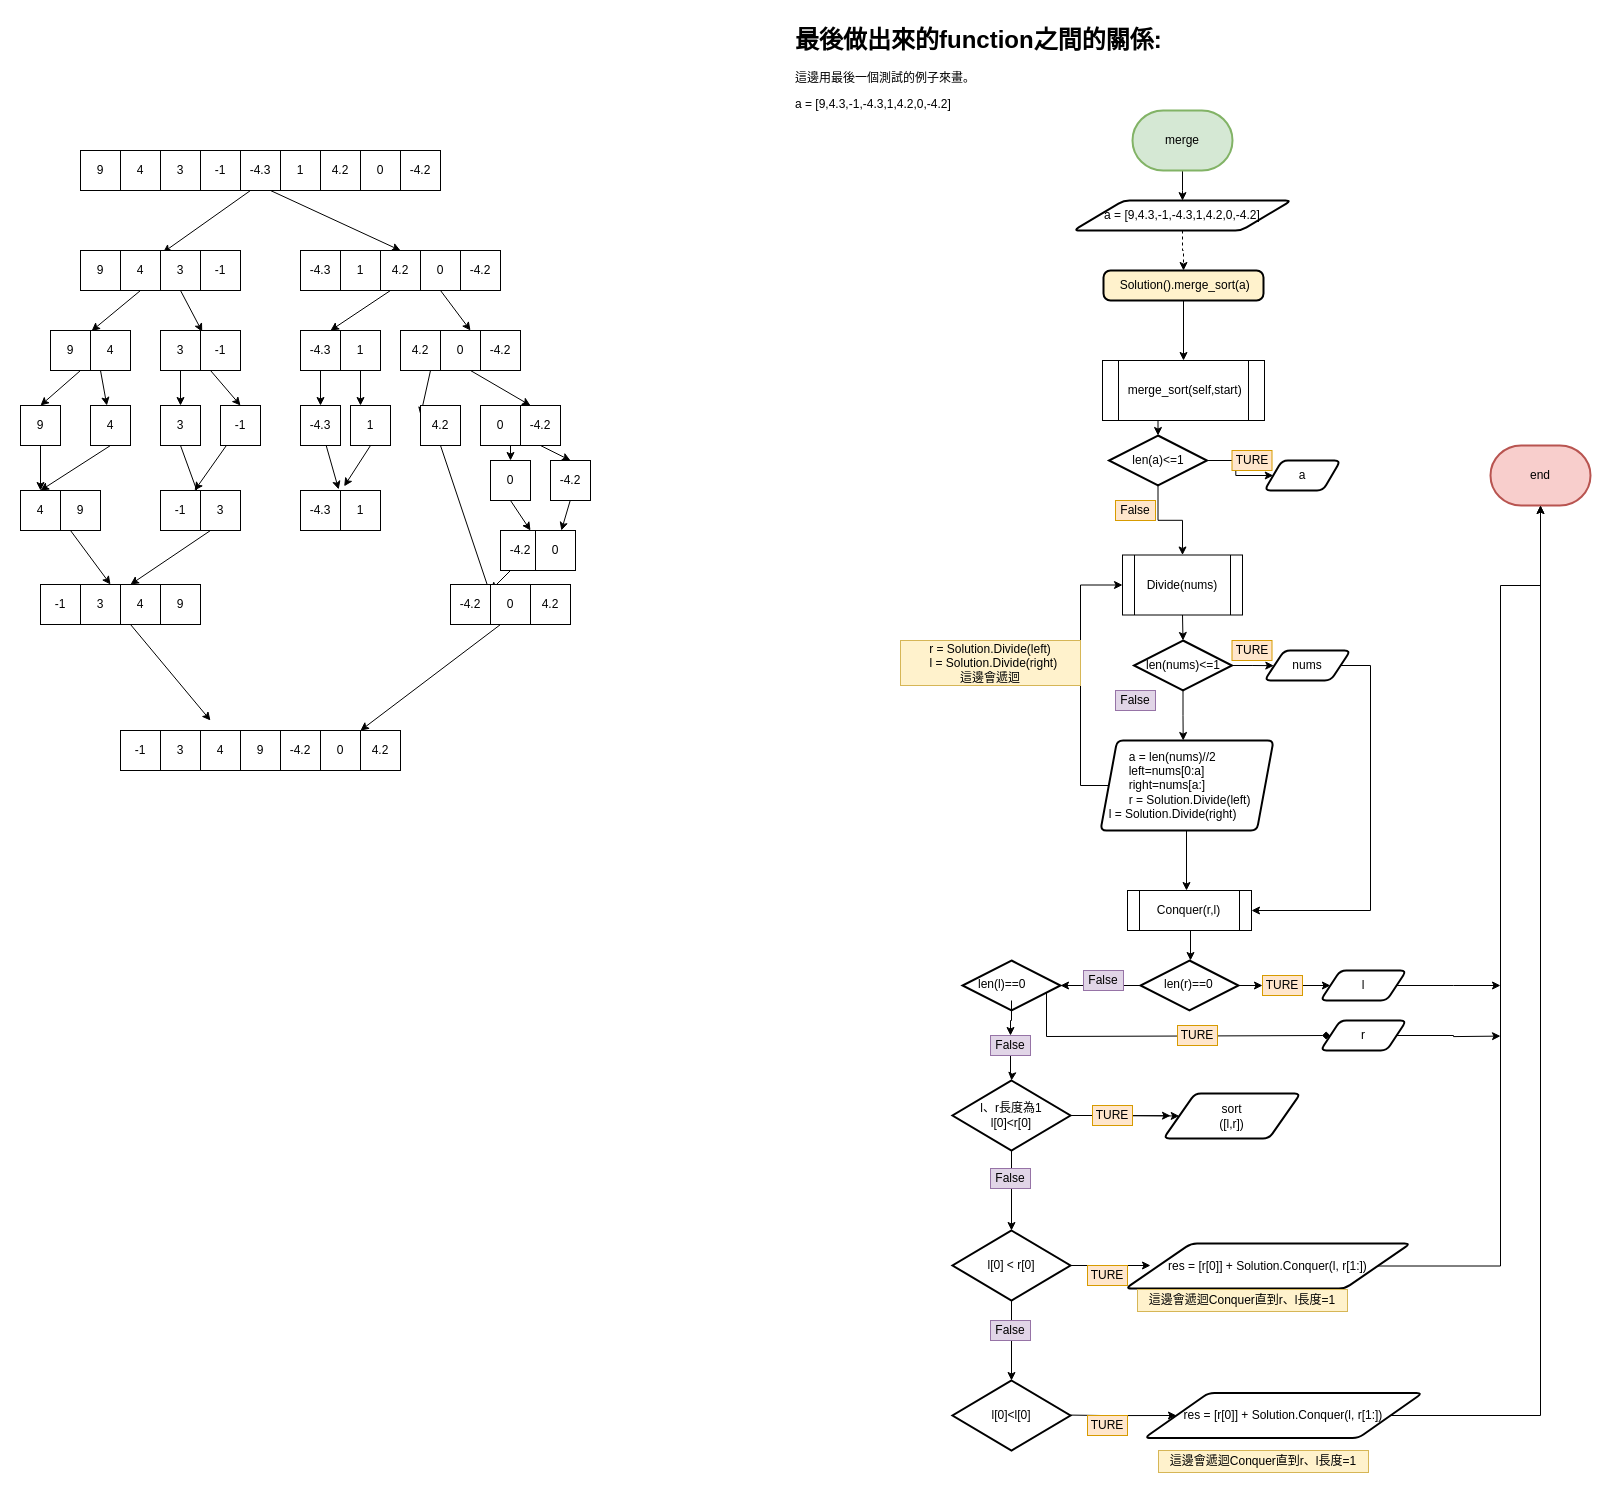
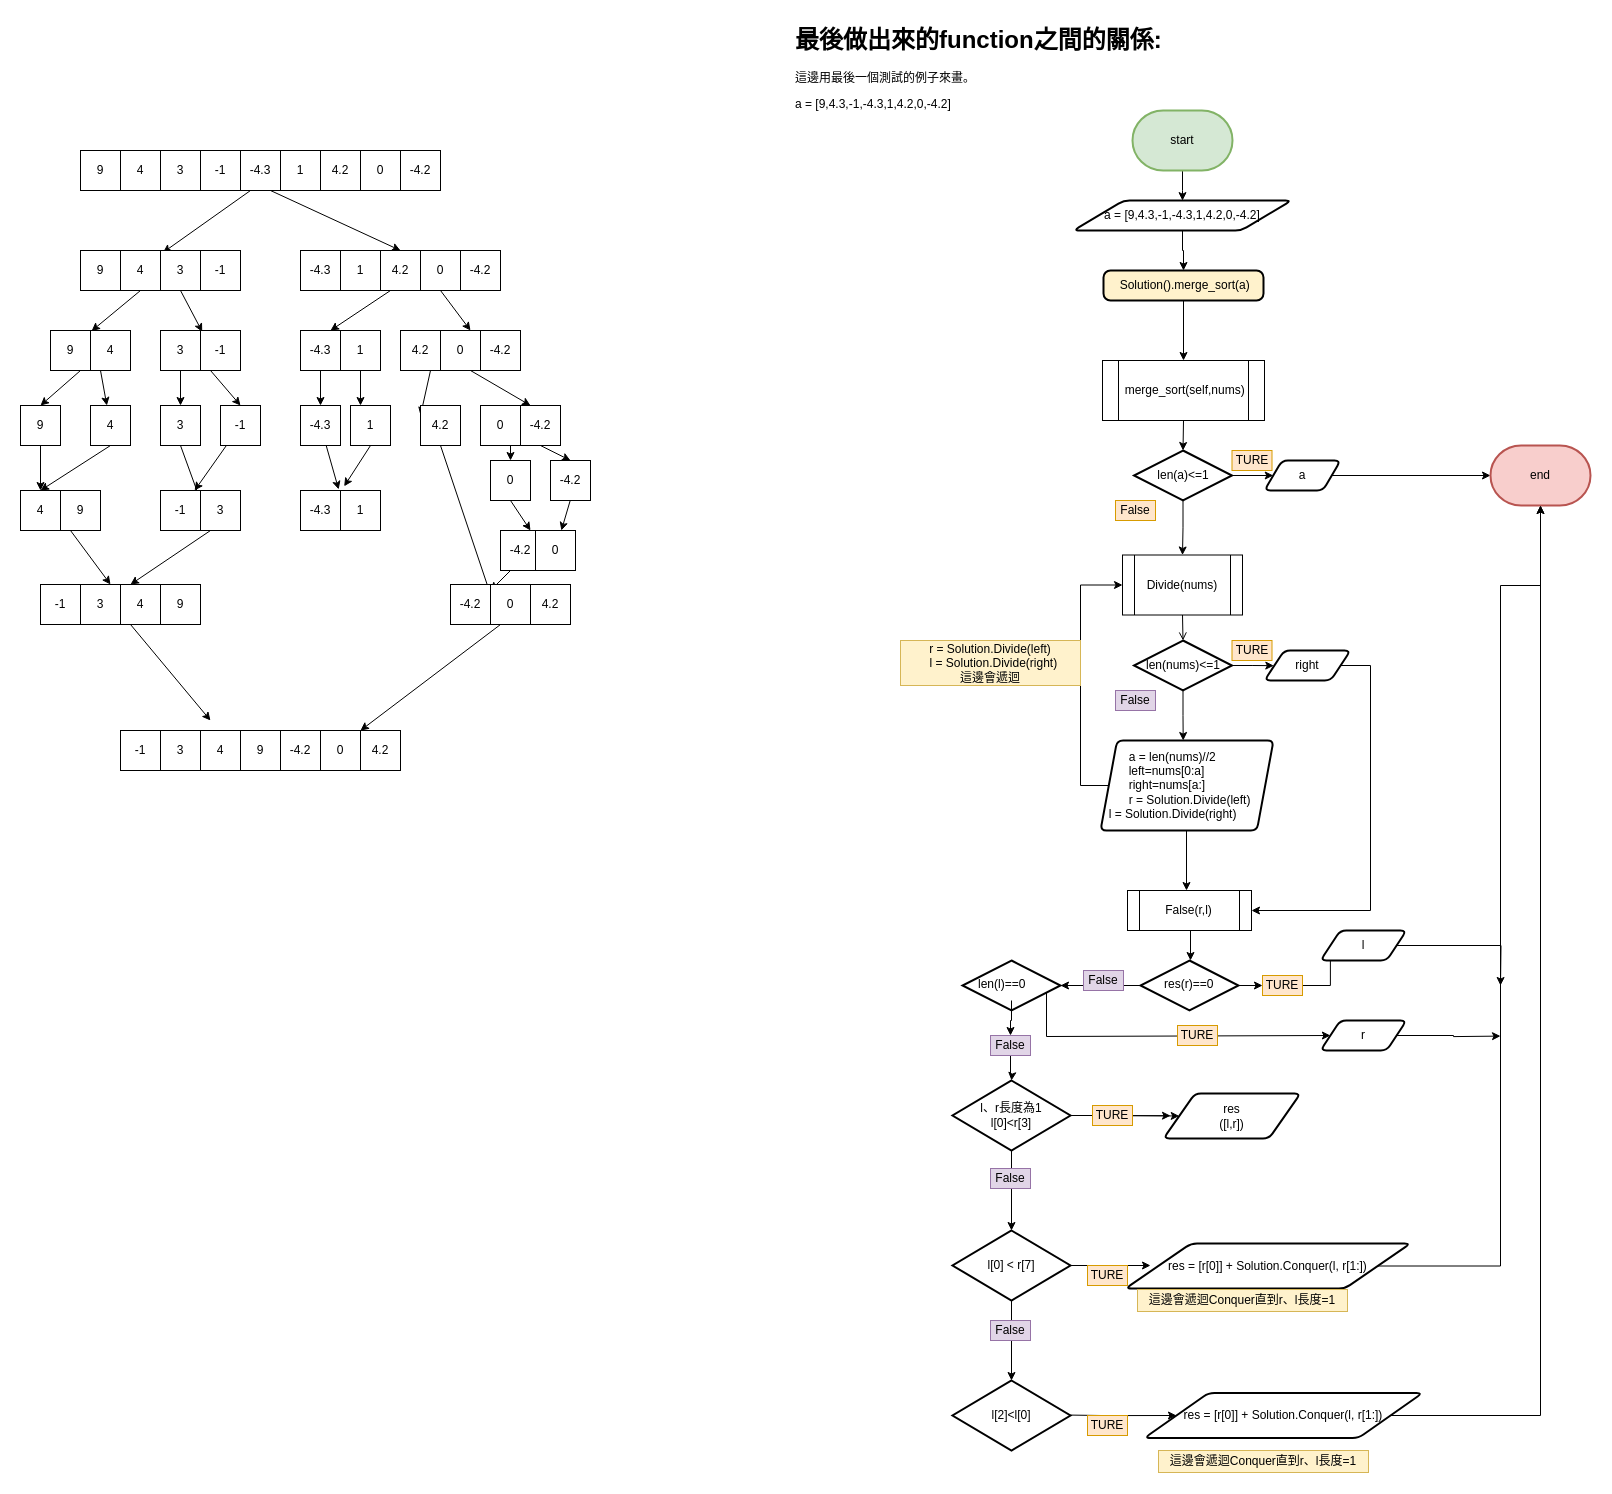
node "merge": label "merge" -> "start"
edge "a = [9,4.3,-1,-4.3,1,4.2,0,-4.2]" -> "Solution().merge_sort(a)": style dashed -> solid
node "merge_sort(self,start)": label "merge_sort(self,start)" -> "merge_sort(self,nums)"
node "len(a)<=1": moved (1158, 461) -> (1183, 476)
edge "a" -> "end": added
edge "Divide(nums)" -> "len(nums)<=1": arrowhead classic -> open
node "nums": label "nums" -> "right"
node "Conquer(r,l)": label "Conquer(r,l)" -> "False(r,l)"
node "len(r)==0": label "len(r)==0" -> "res(r)==0"
node "l": moved (1364, 986) -> (1364, 946)
edge "len(l)==0" -> "r": arrowhead diamond -> classic
node "l、r長度為1 l[0]<r[0]": label "l、r長度為1 l[0]<r[0]" -> "l、r長度為1 l[0]<r[3]"
node "sort ([l,r])": label "sort ([l,r])" -> "res ([l,r])"
node "l[0] < r[0]": label "l[0] < r[0]" -> "l[0] < r[7]"
node "l[0]<l[0]": label "l[0]<l[0]" -> "l[2]<l[0]"
